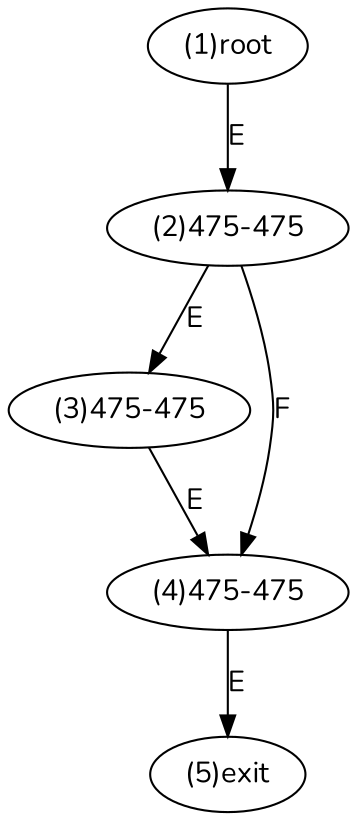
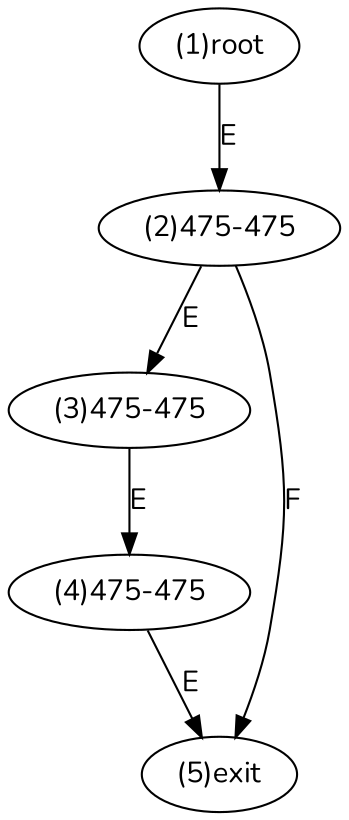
edge "(2)475-475" -> "(4)475-475": now "(2)475-475" -> "(5)exit"
